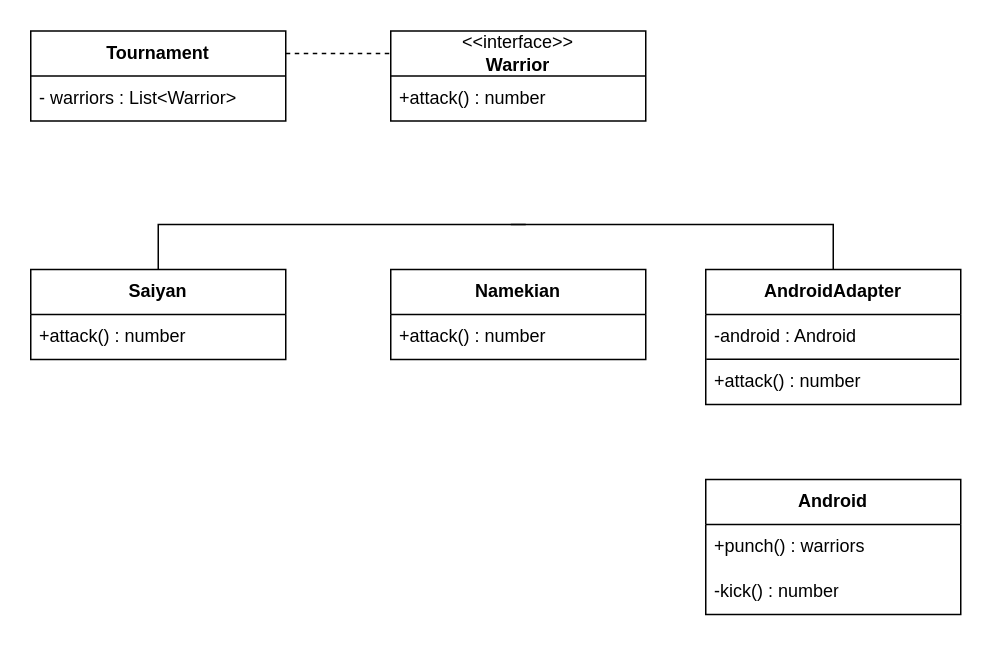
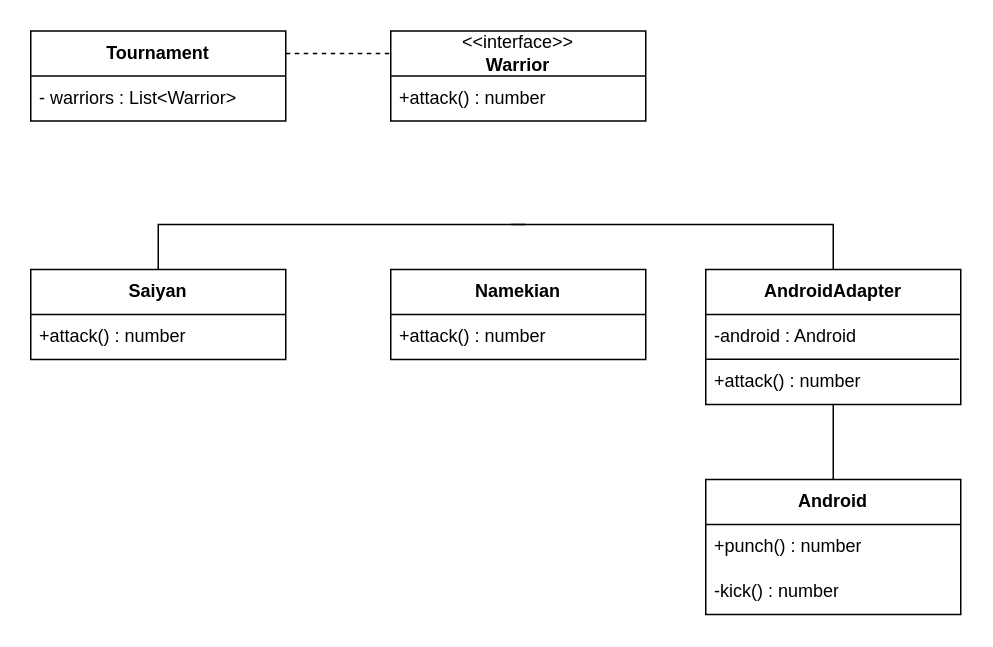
edge "AndroidAdapter" -- "Android": added
node "+punch() : warriors": label "+punch() : warriors" -> "+punch() : number"
